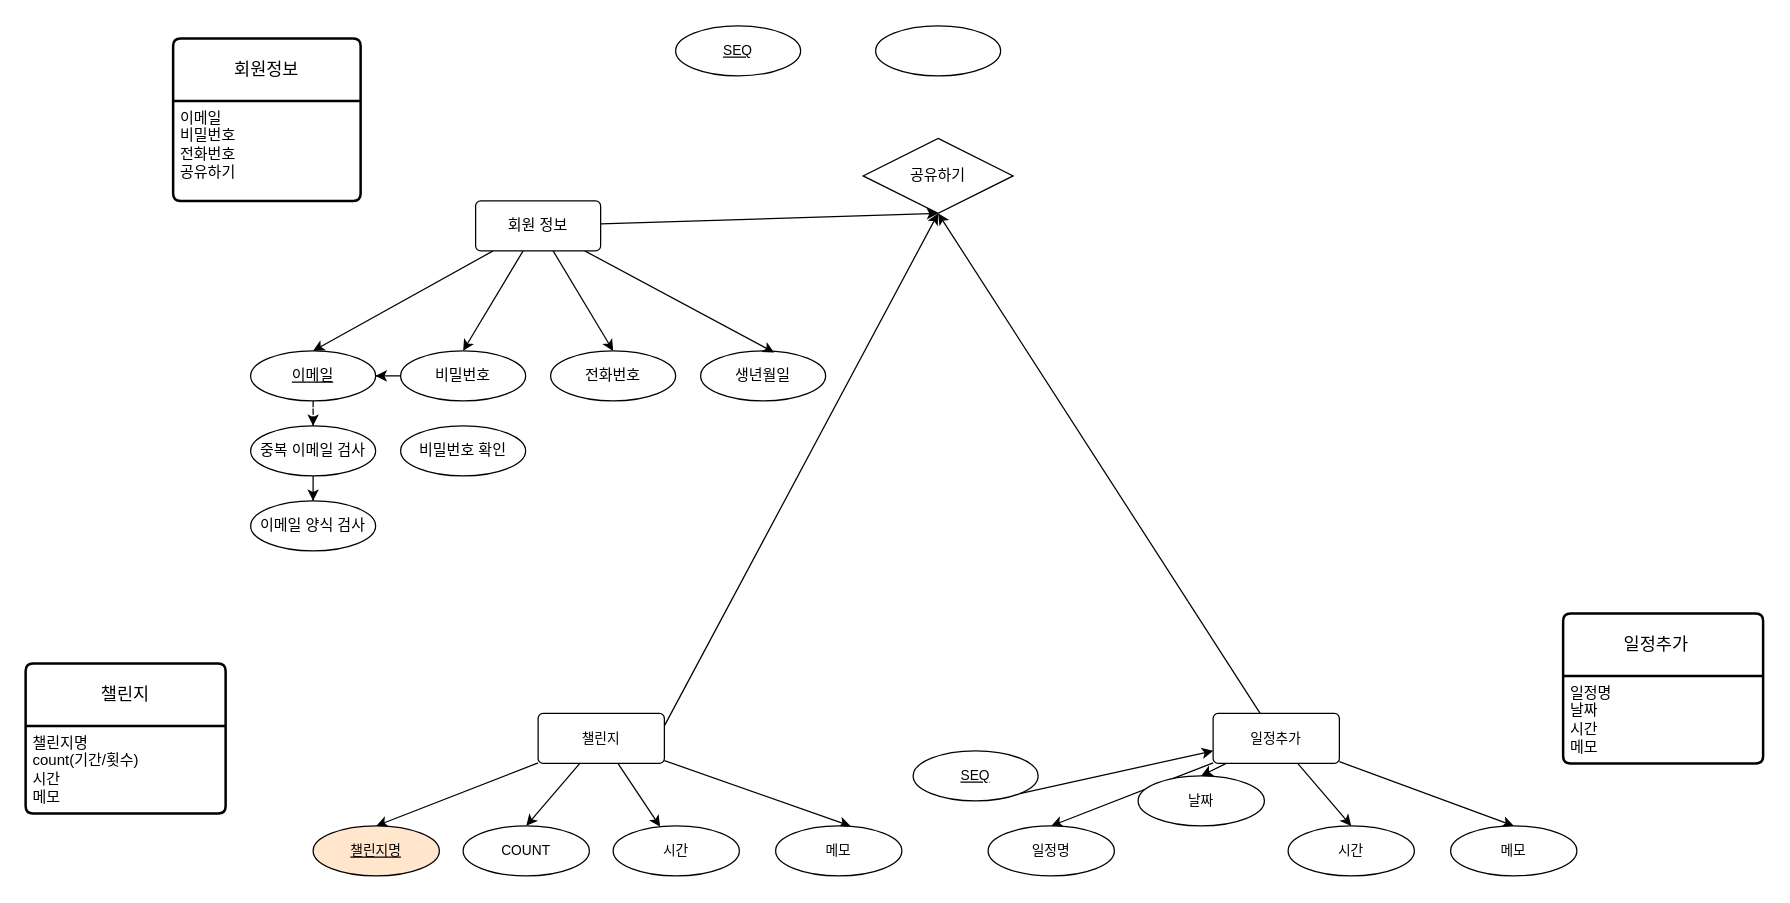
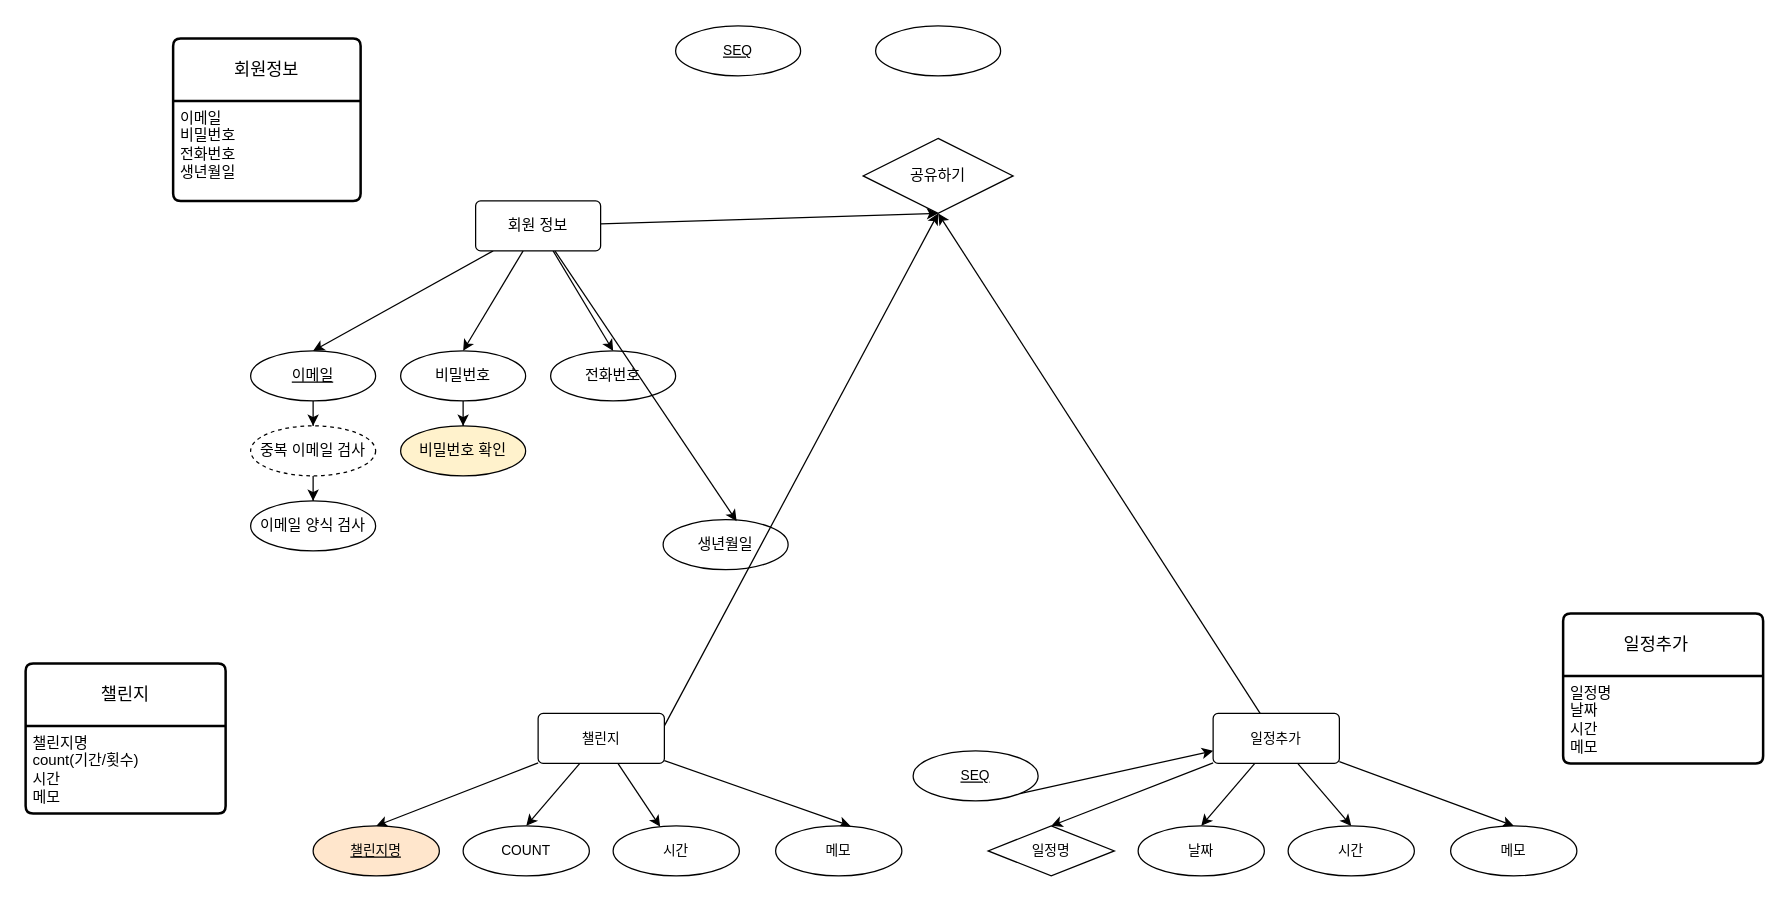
node "이메일 비밀번호 전화번호 공유하기": label "이메일 비밀번호 전화번호 공유하기" -> "이메일 비밀번호 전화번호 생년월일"
edge "비밀번호" -> "이메일": now "비밀번호" -> "비밀번호 확인"
node "생년월일": moved (763, 376) -> (726, 544)
edge "이메일" -> "중복 이메일 검사": style dashed -> solid
node "중복 이메일 검사": style solid -> dashed
node "비밀번호 확인": fillcolor #ffffff -> #fff2cc
node "날짜": moved (1201, 801) -> (1201, 851)
node "일정명": shape ellipse -> diamond
